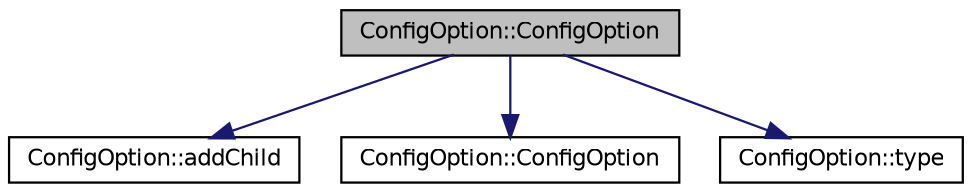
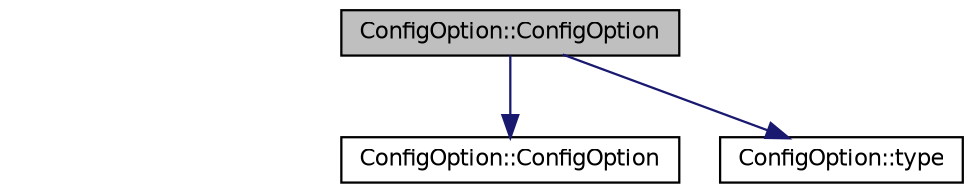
node "ConfigOption::addChild": removed
